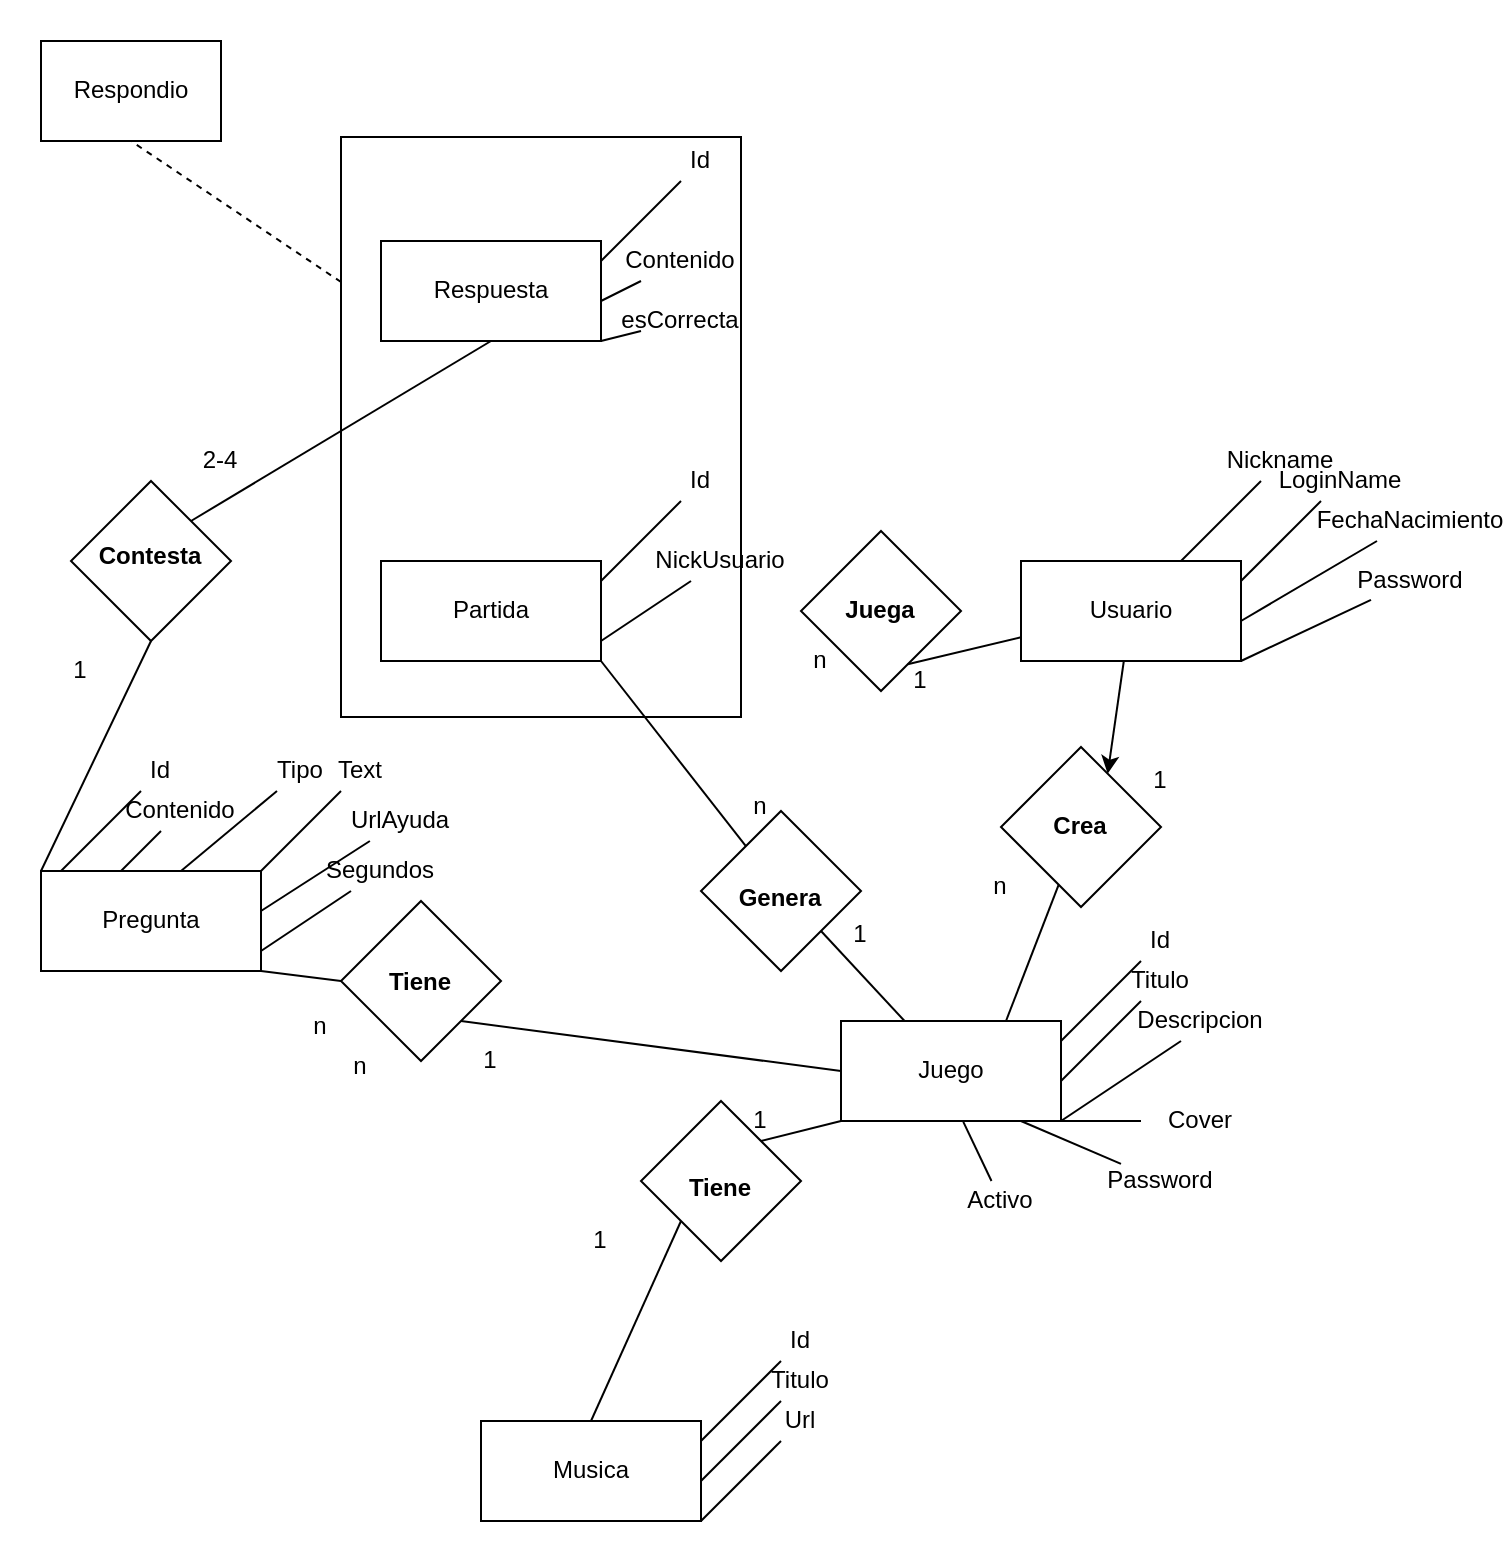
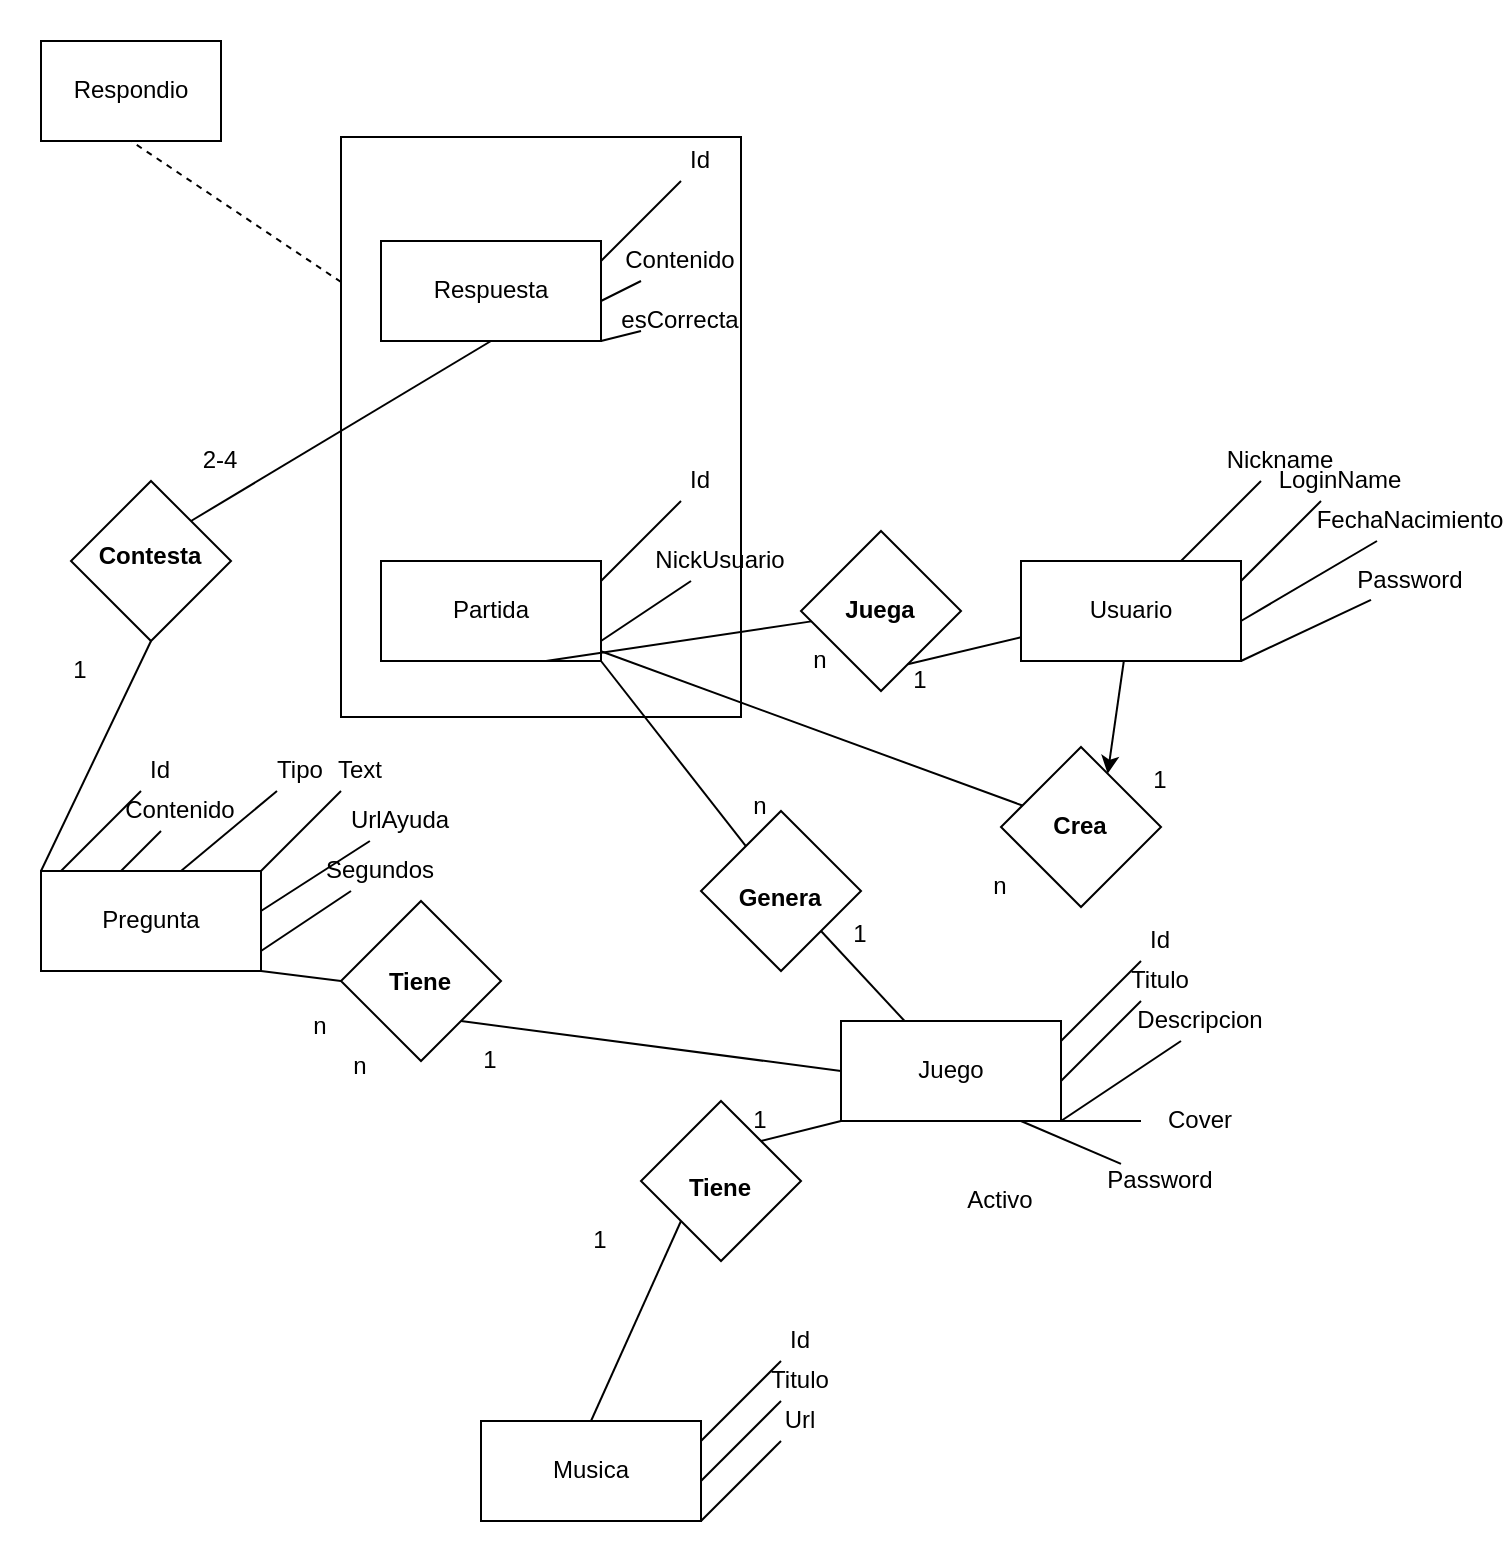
edge "Partida" -- "Juega": added
edge "Crea" -- "Juego": now "Crea" -- "Partida"
edge "Juego" -- "Activo": removed
